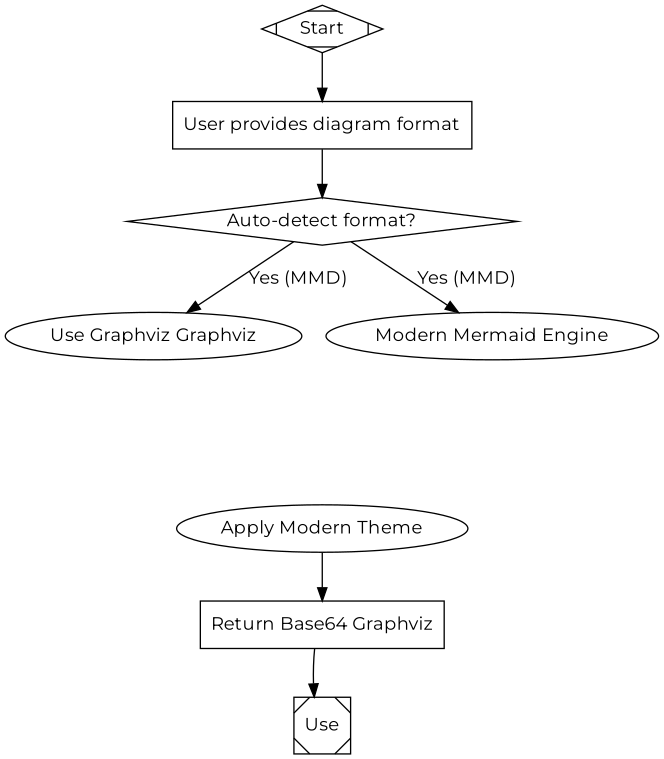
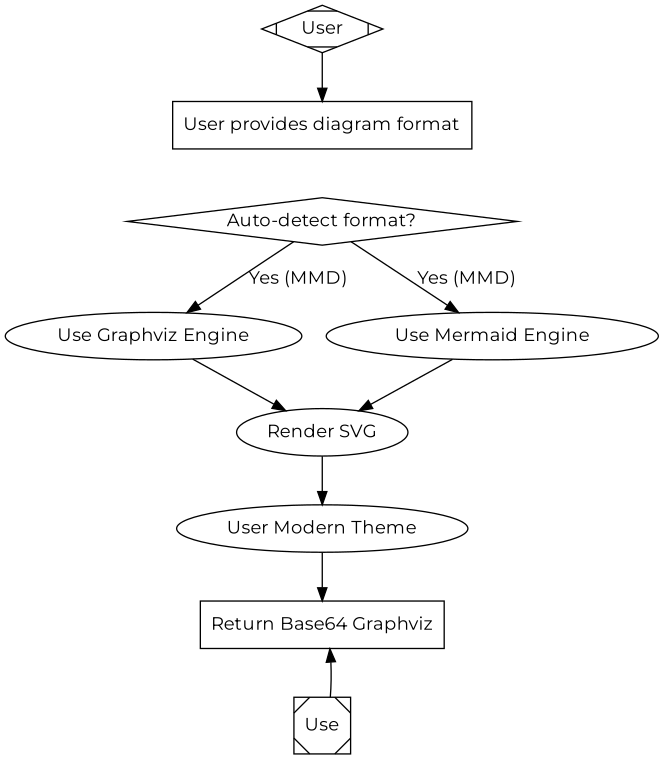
node "Start": label "Start" -> "User"
edge "User provides diagram format" -> "Auto-detect format?": removed
node "Use Graphviz Graphviz": label "Use Graphviz Graphviz" -> "Use Graphviz Engine"
node "Modern Mermaid Engine": label "Modern Mermaid Engine" -> "Use Mermaid Engine"
node "Render SVG": added
node "Apply Modern Theme": label "Apply Modern Theme" -> "User Modern Theme"
edge "Return Base64 Graphviz" -> "Use": reversed
